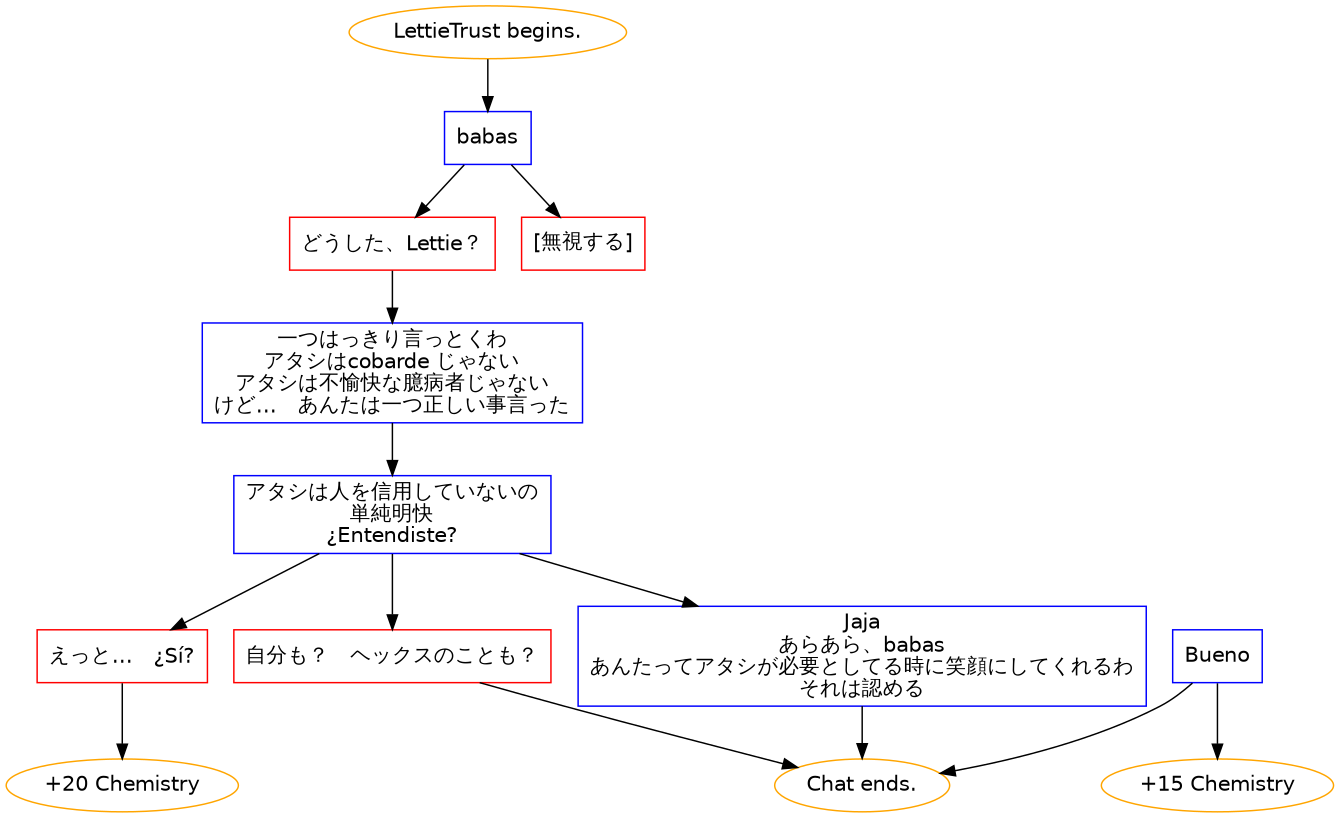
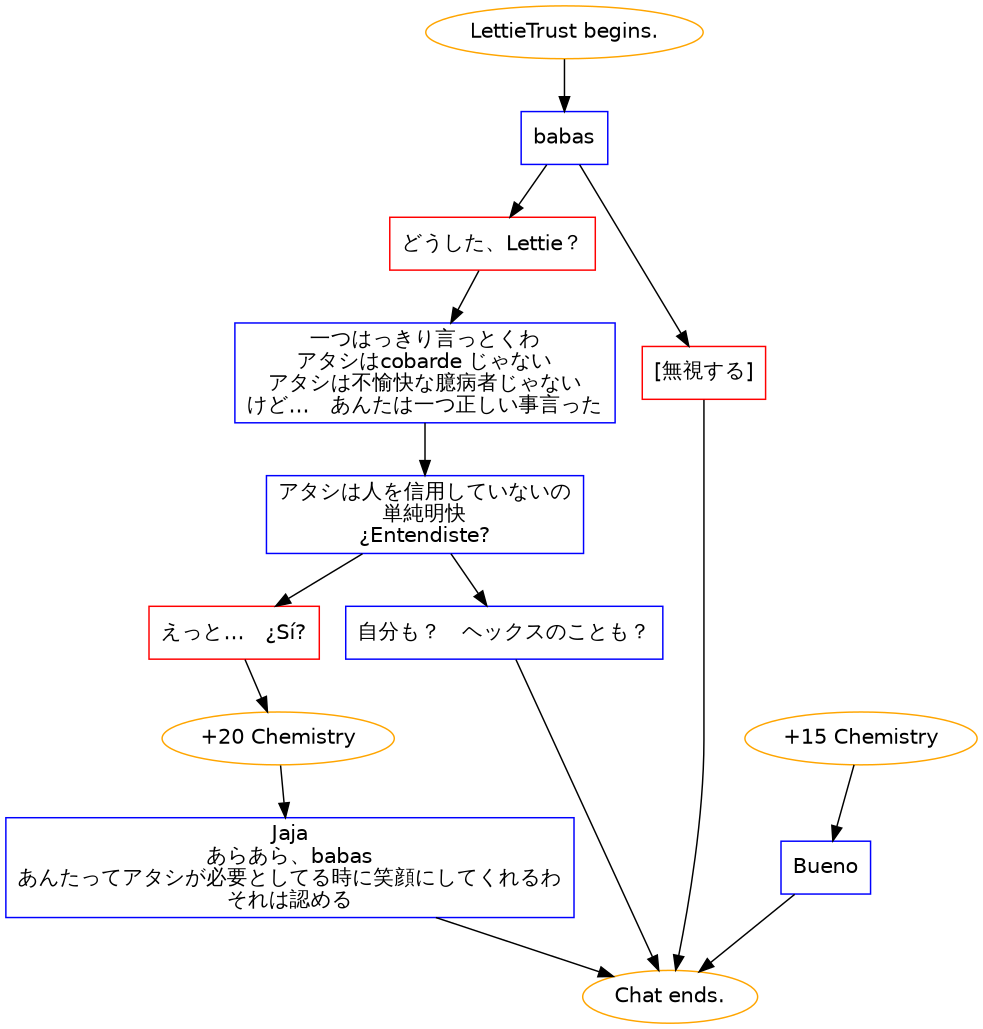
edge "アタシは人を信用していないの 単純明快 ¿Entendiste?" -> "Jaja あらあら、babas あんたってアタシが必要としてる時に笑顔にしてくれるわ それは認める": now "+20 Chemistry" -> "Jaja あらあら、babas あんたってアタシが必要としてる時に笑顔にしてくれるわ それは認める"
node "自分も？　ヘックスのことも？": color red -> blue
edge "[無視する]" -> "Chat ends.": added
edge "Bueno" -> "+15 Chemistry": reversed
